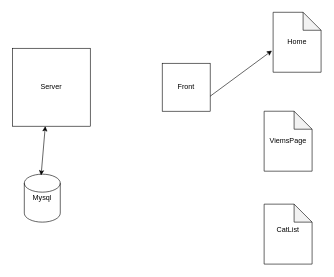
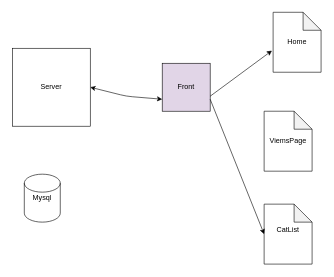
node "Front": fillcolor #ffffff -> #e1d5e7
edge "Server" -- "Front": added
edge "Server" -- "Mysql": removed
edge "Front" -> "CatList": added
